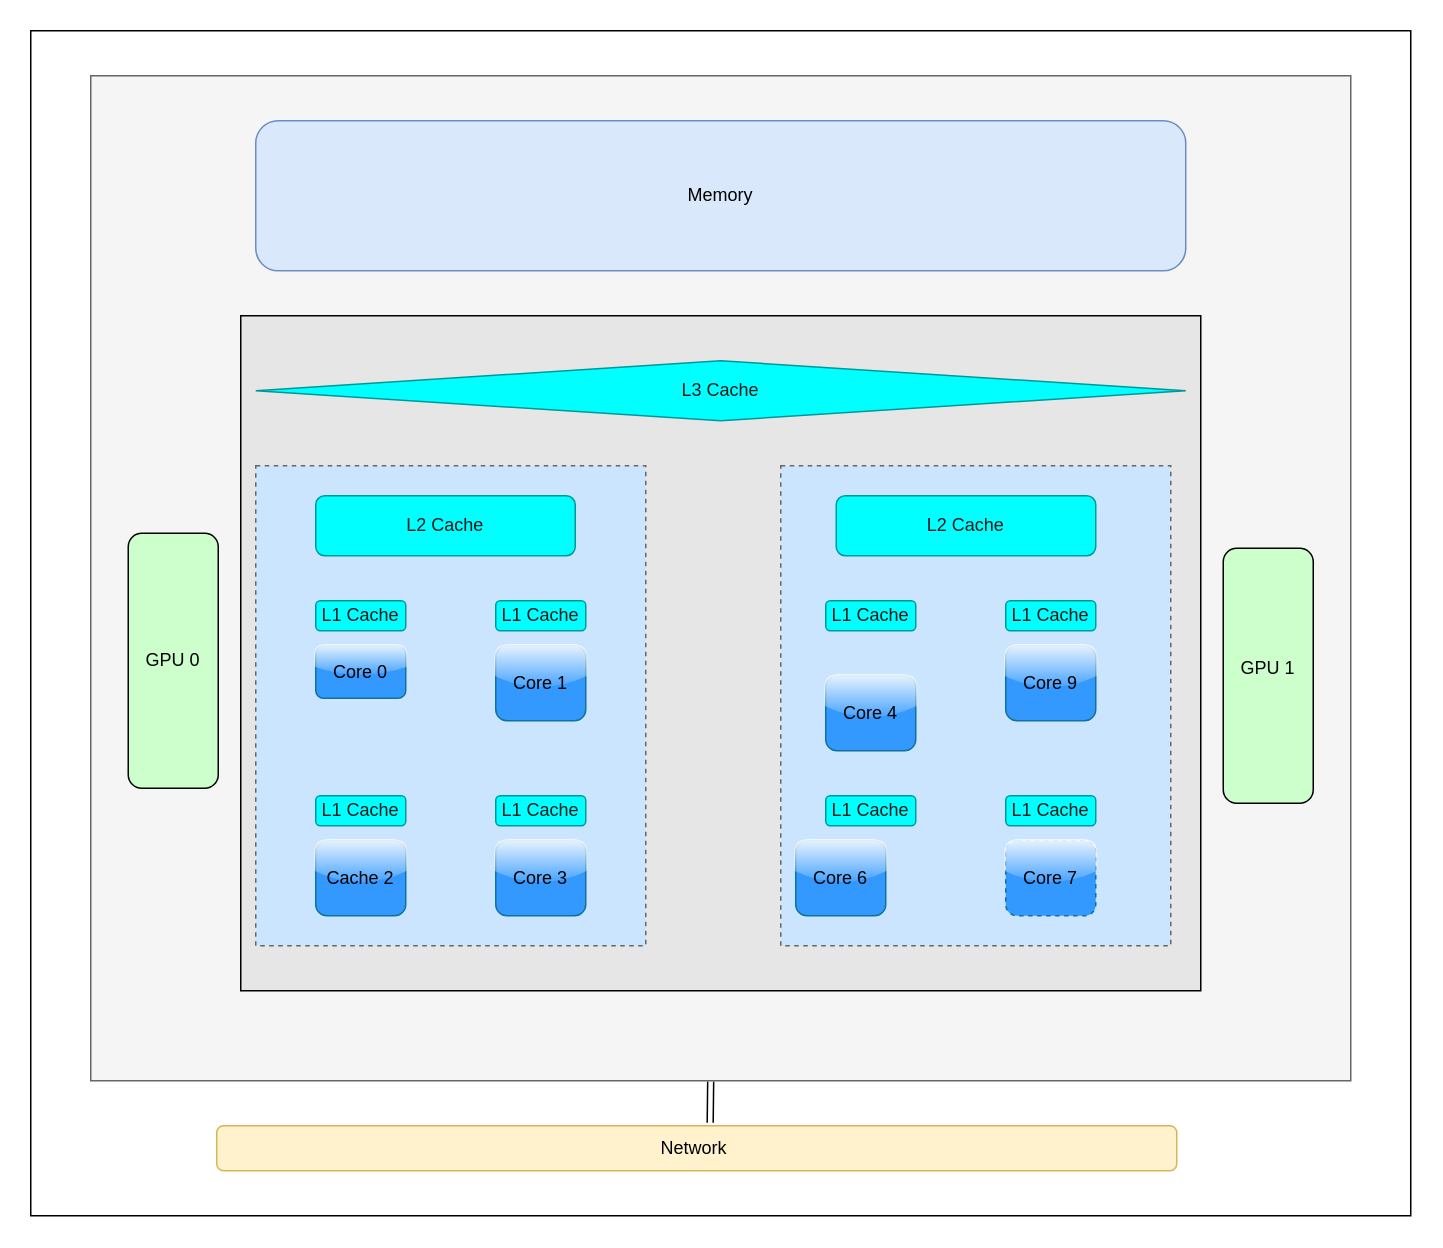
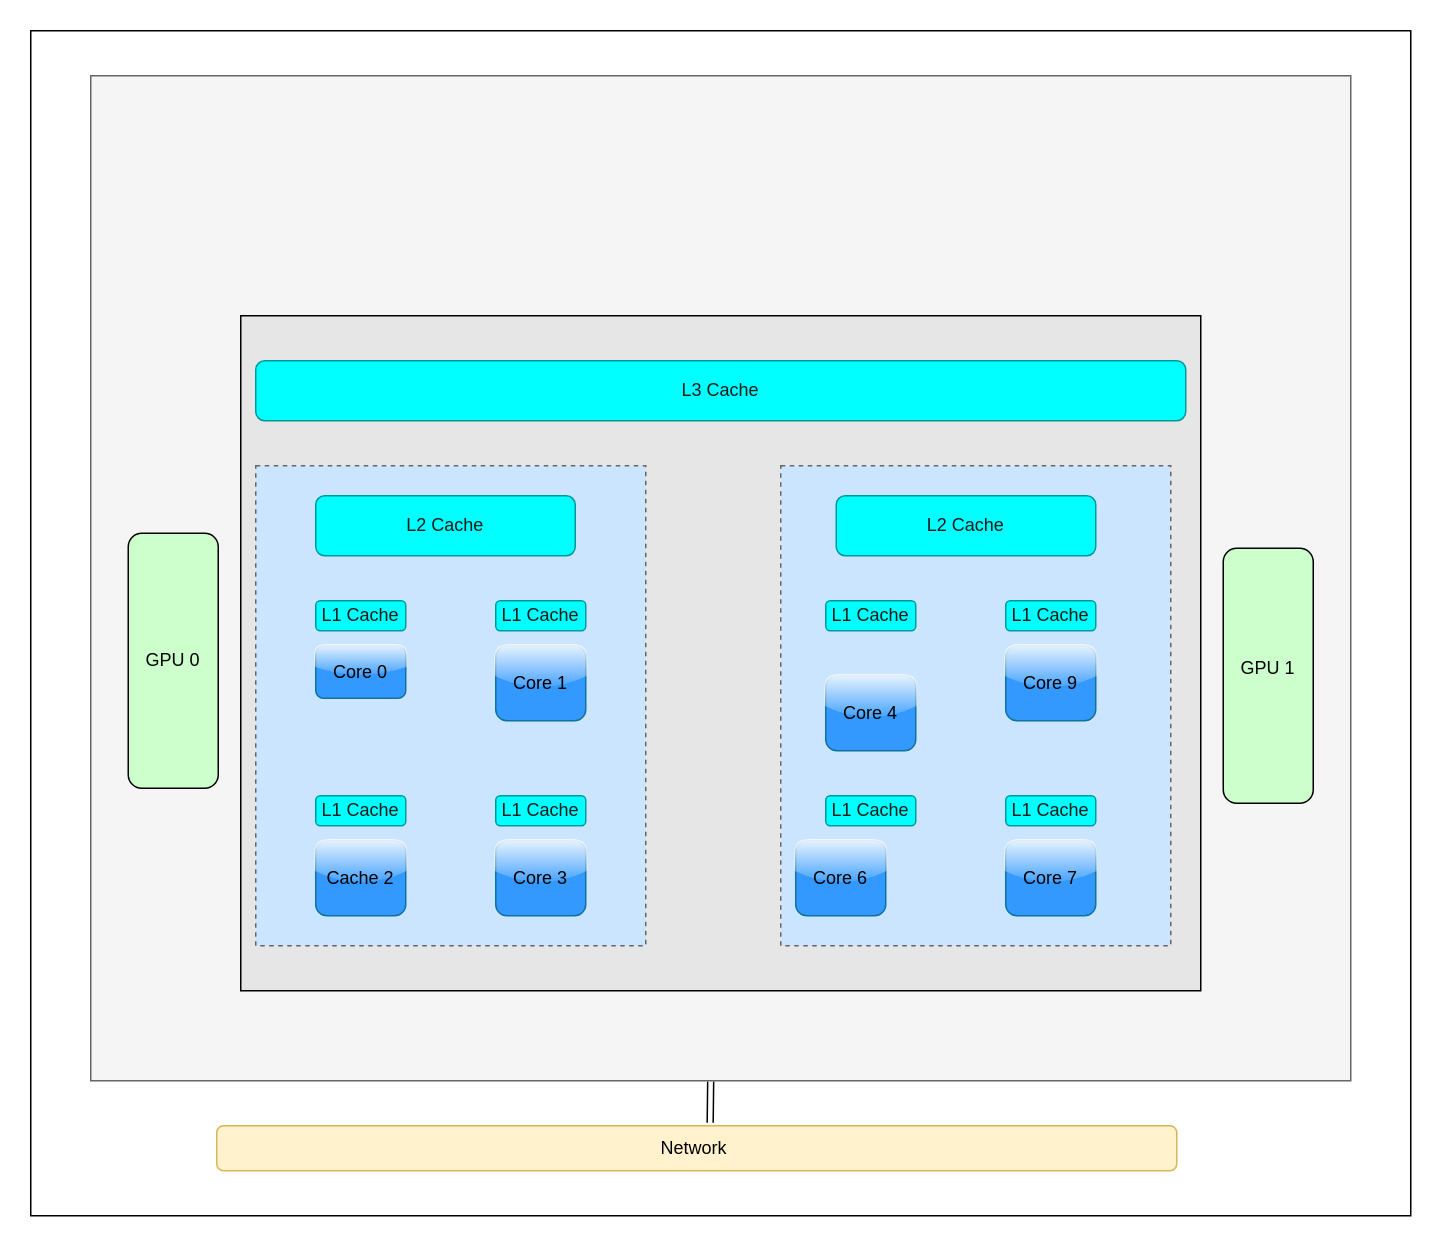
node "Memory": removed
node "L3 Cache": shape diamond -> rounded rectangle
node "Core 7": style dashed -> solid
